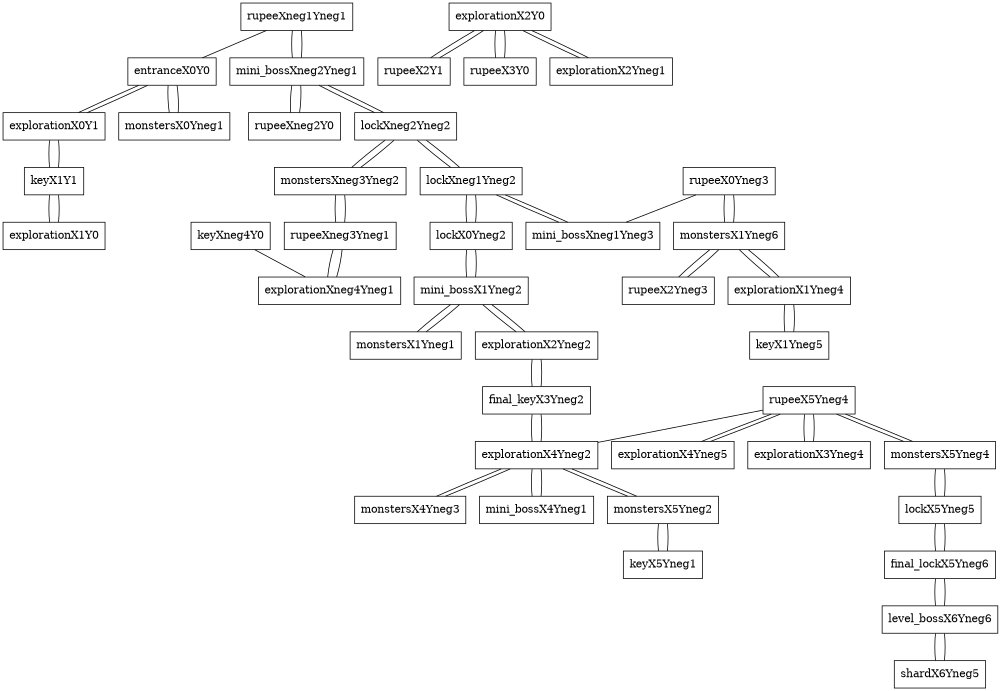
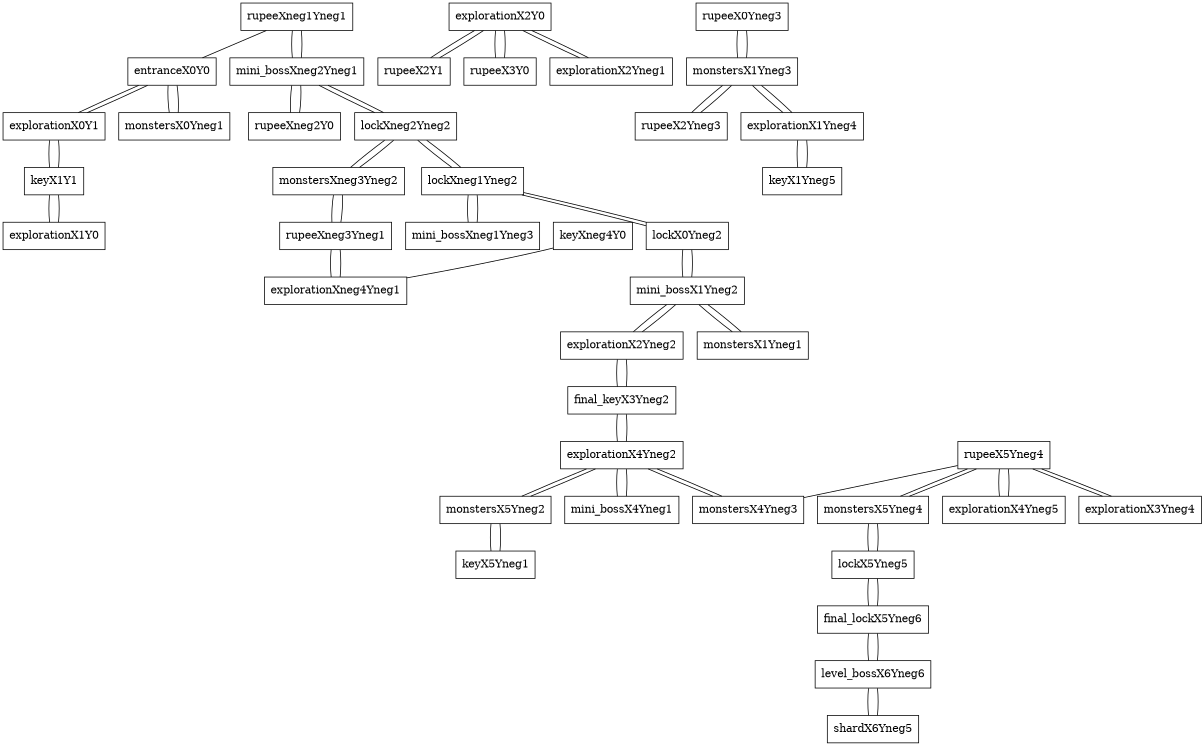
edge "rupeeX0Yneg3" -- "mini_bossXneg1Yneg3": removed
node "monstersX1Yneg6": label "monstersX1Yneg6" -> "monstersX1Yneg3"
edge "rupeeX5Yneg4" -- "explorationX4Yneg2": now "rupeeX5Yneg4" -- "monstersX4Yneg3"
